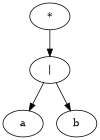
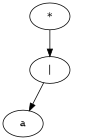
node "b": removed
